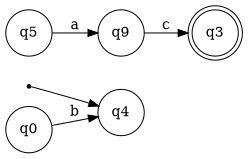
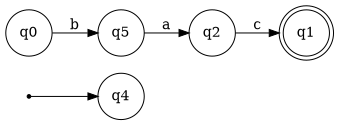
node "q9": label "q9" -> "q2"
node "q3": label "q3" -> "q1"
edge "q0" -> "q4": now "q0" -> "q5"
